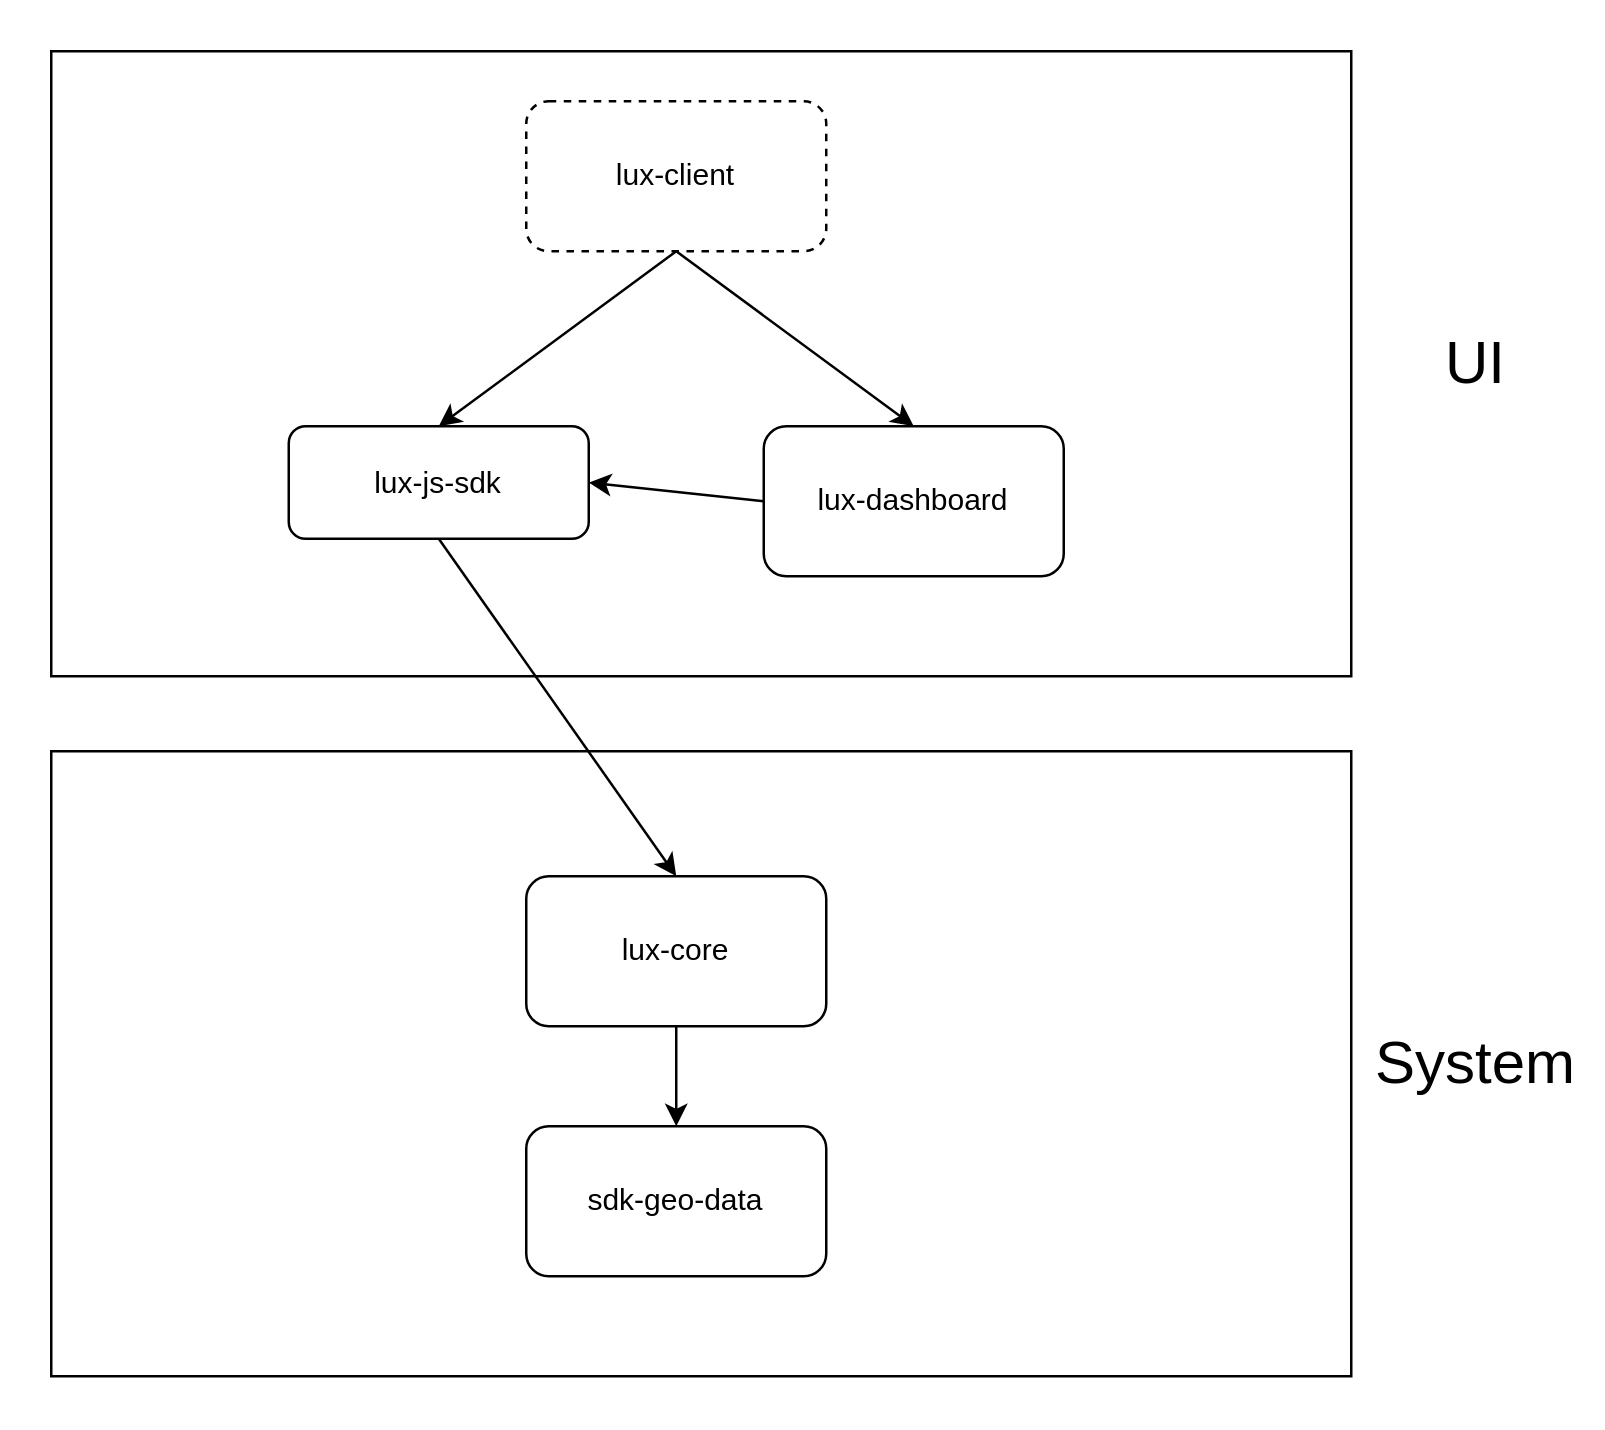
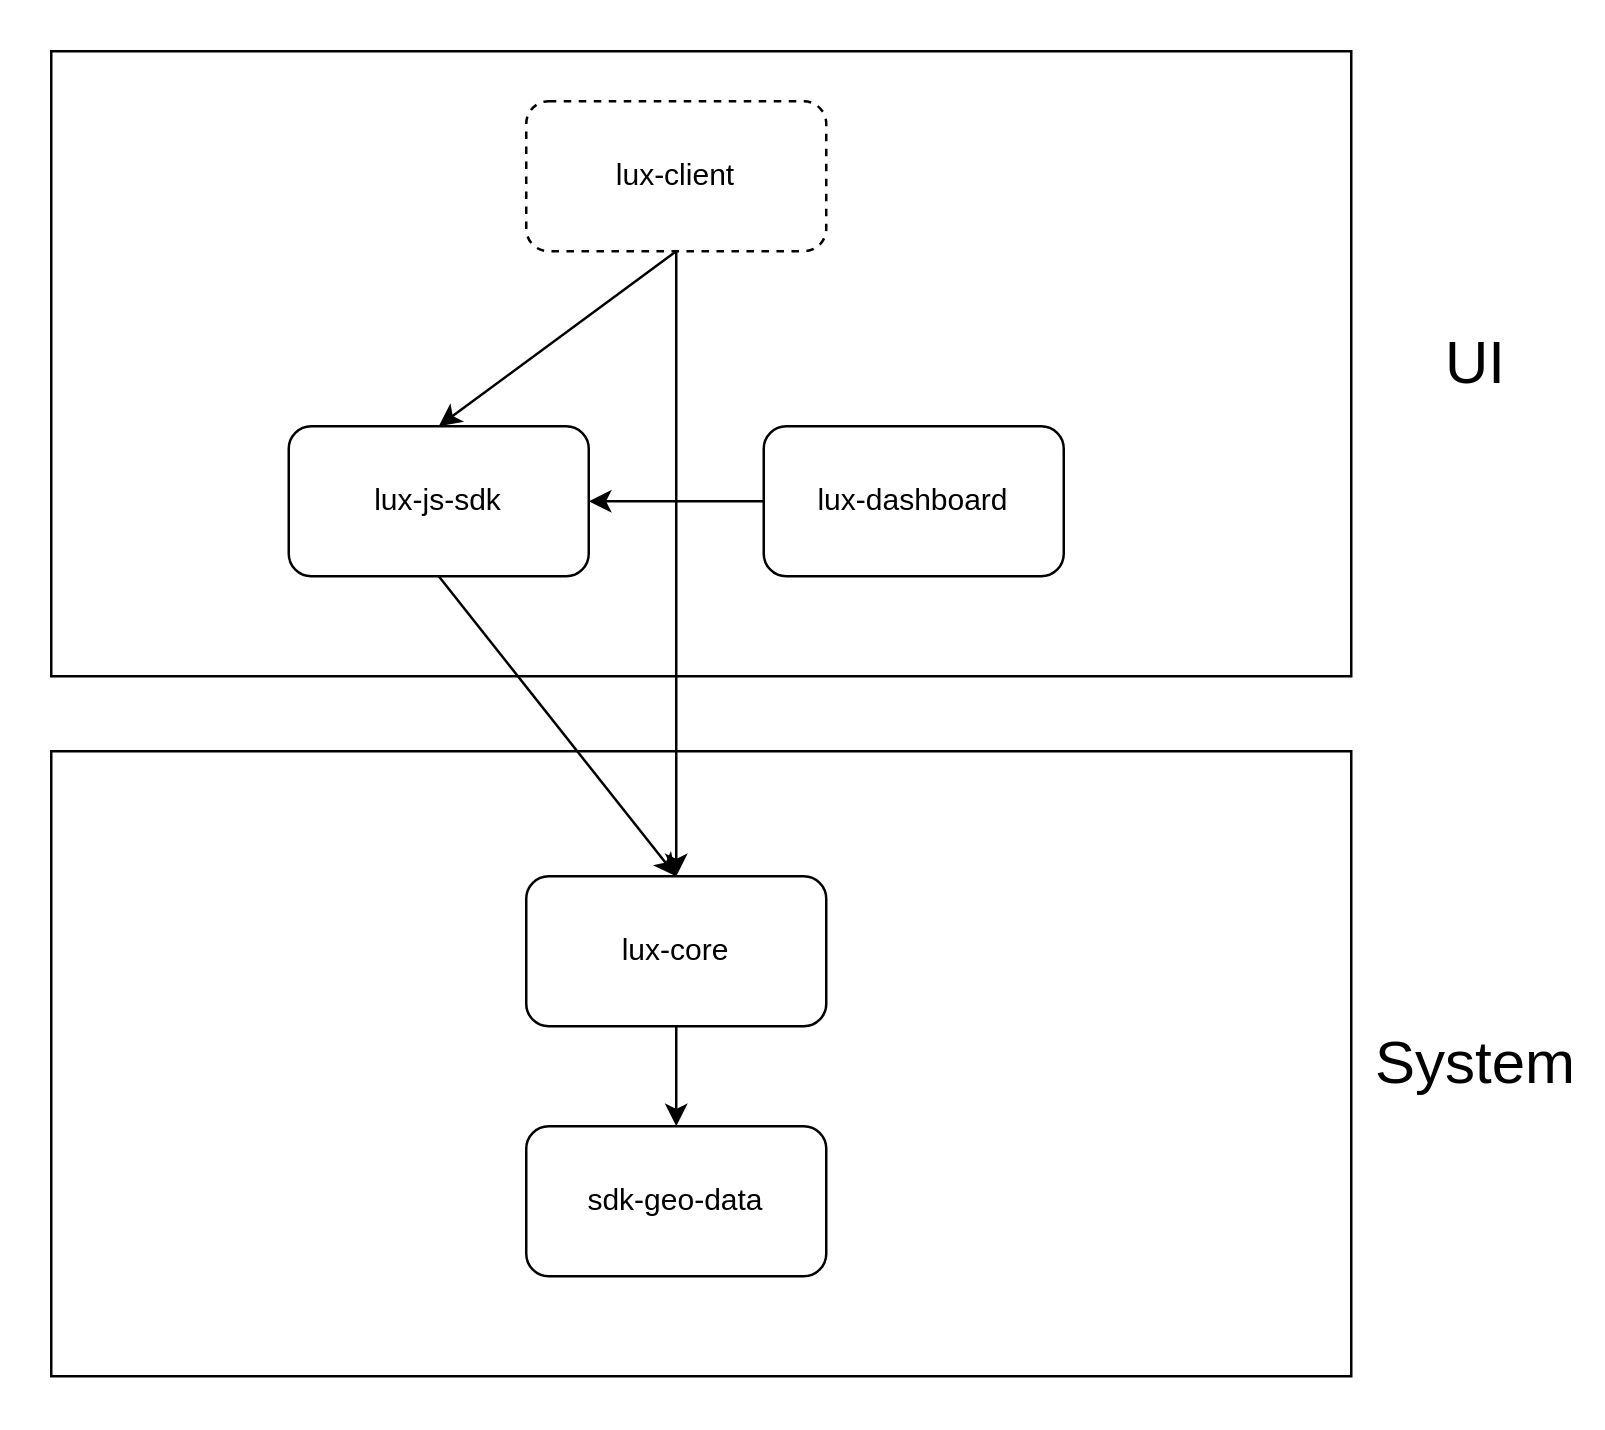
edge "lux-client" -> "lux-dashboard": now "lux-client" -> "lux-core"
node "lux-js-sdk": size 300x113 -> 300x150
